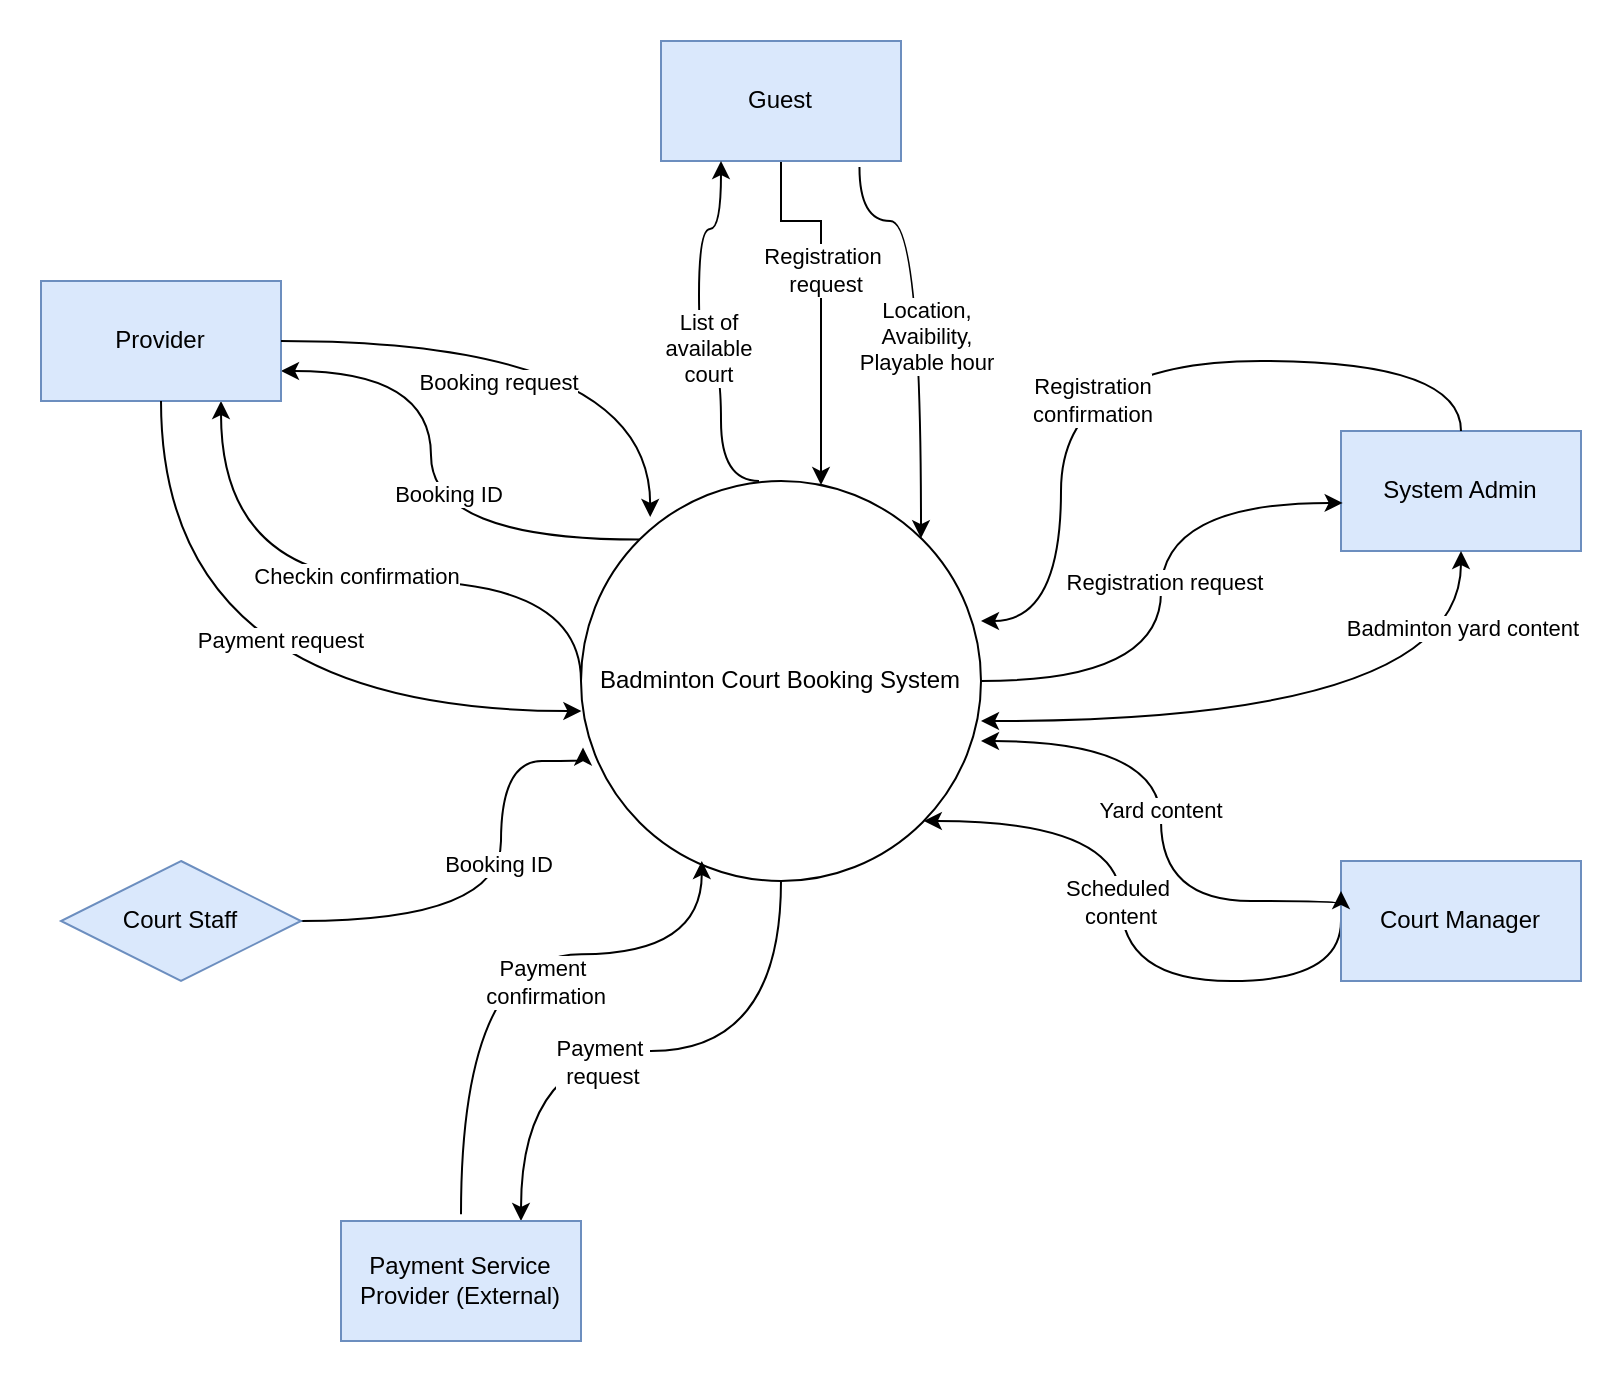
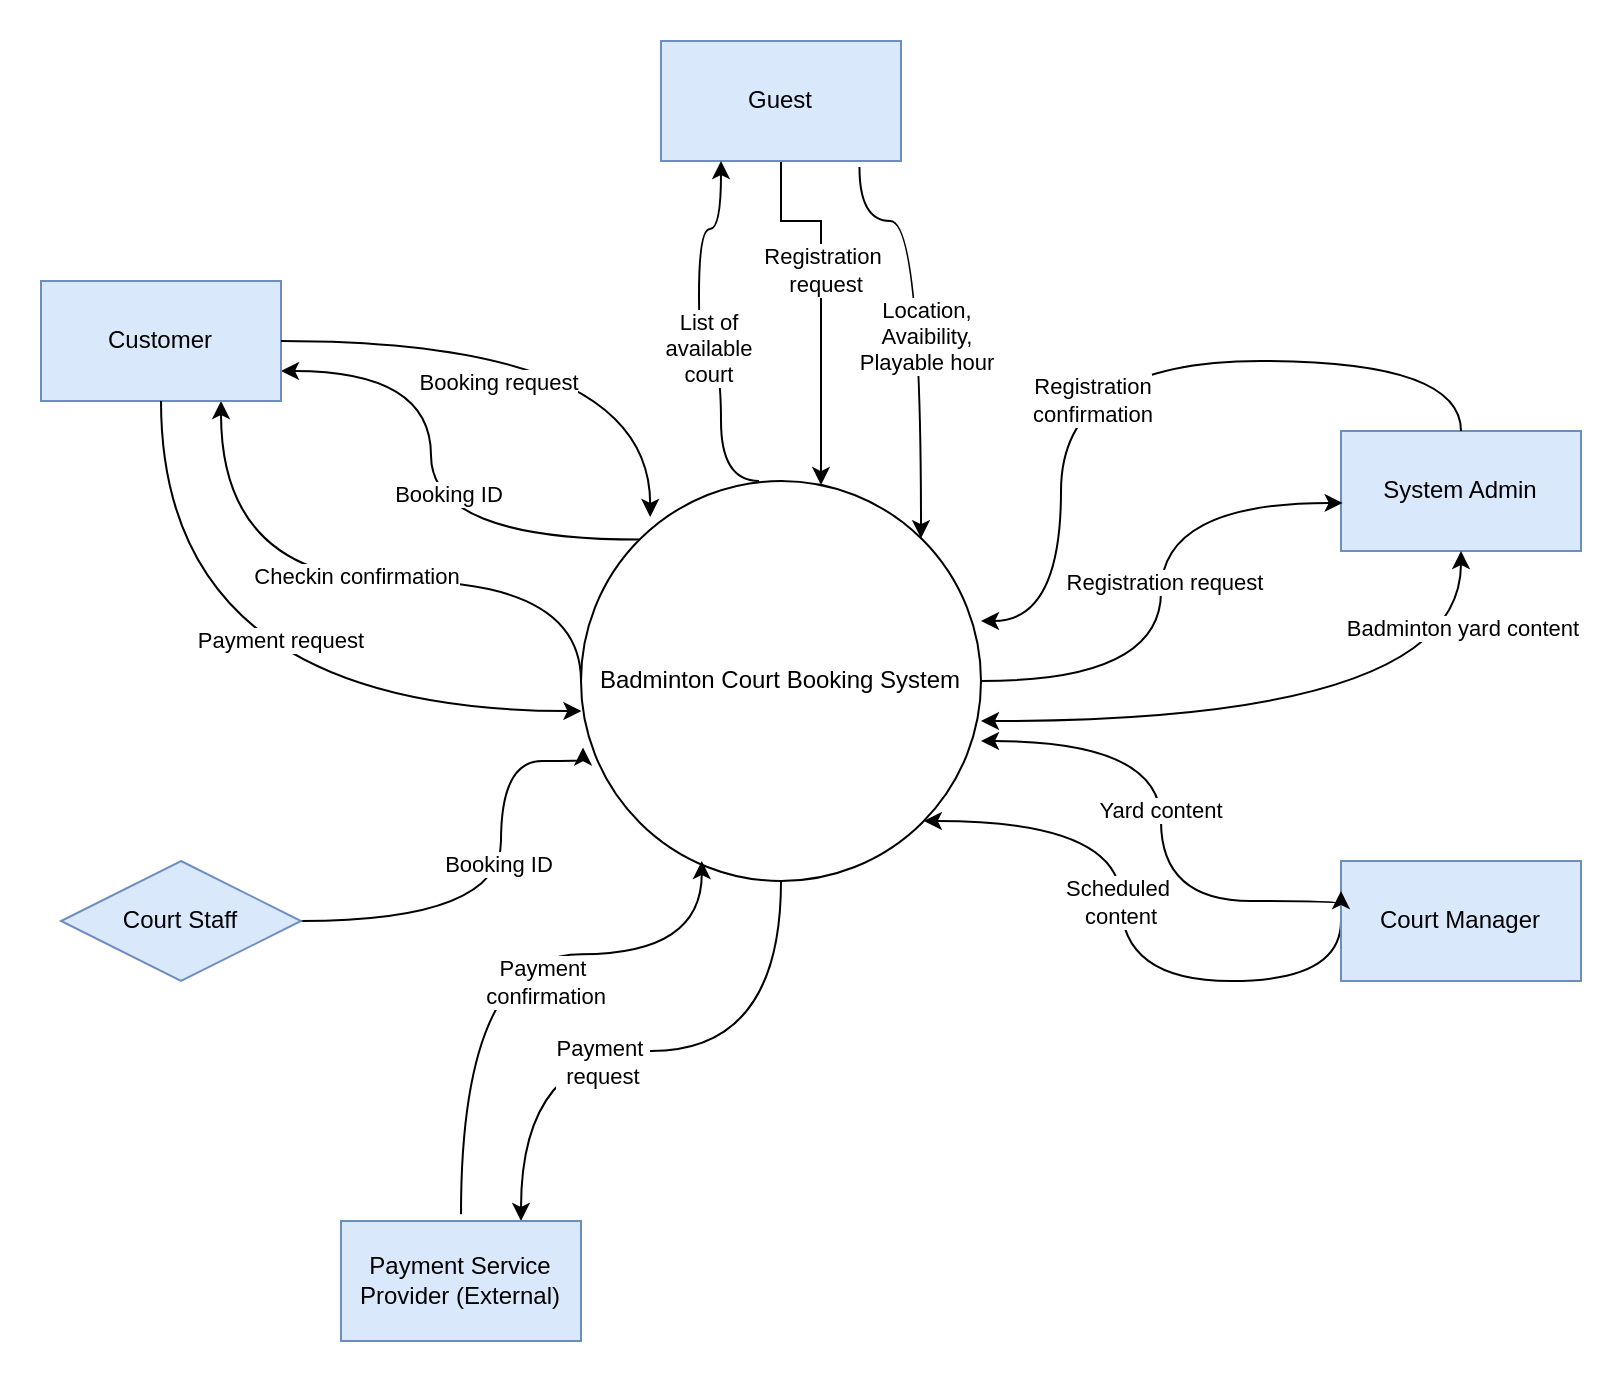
node "Provider": label "Provider" -> "Customer"
